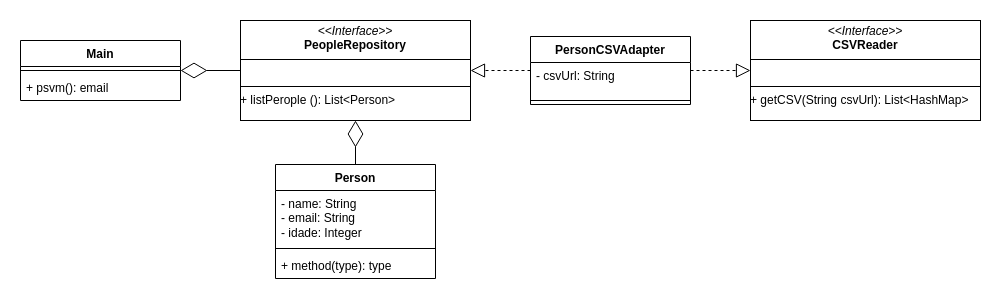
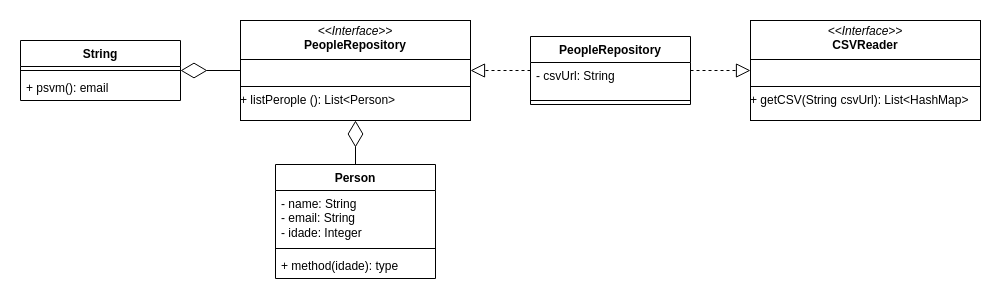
node "PersonCSVAdapter": label "PersonCSVAdapter" -> "PeopleRepository"
node "Main": label "Main" -> "String"
node "+ method(type): type": label "+ method(type): type" -> "+ method(idade): type"
